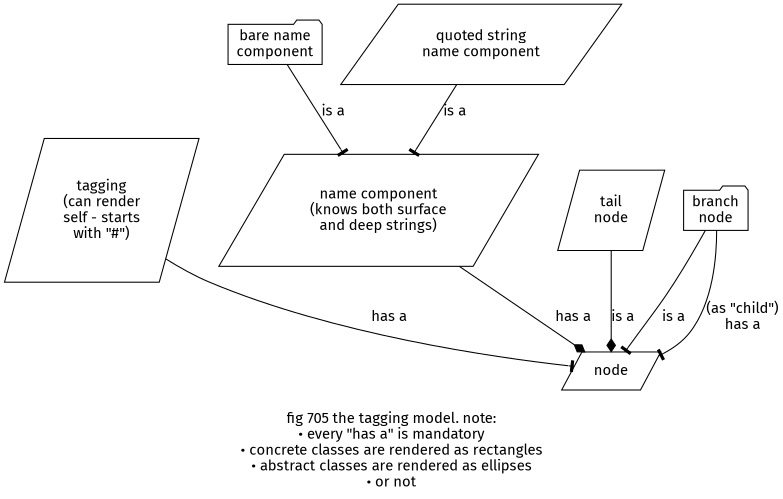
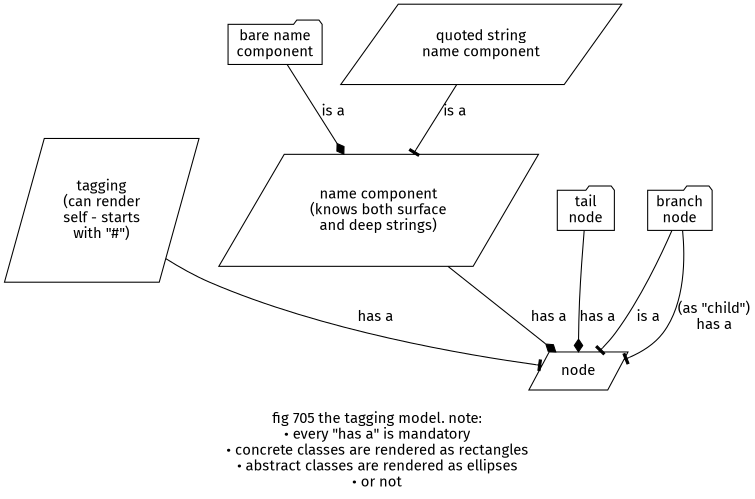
edge "bare name component" -> "name component (knows both surface and deep strings)": arrowhead tee -> diamond
node "tail node": shape parallelogram -> folder
edge "tail node" -> "node": label "is a" -> "has a"
